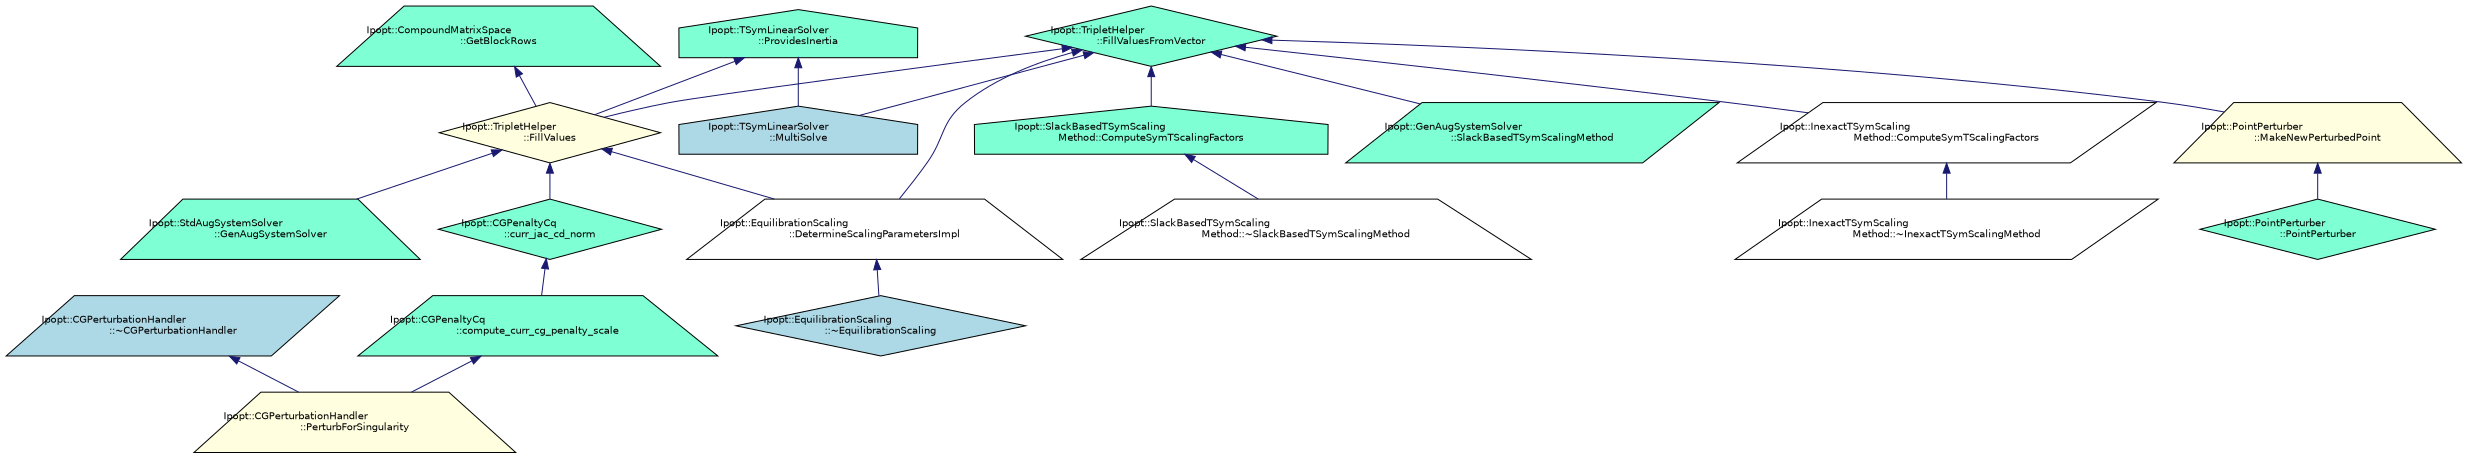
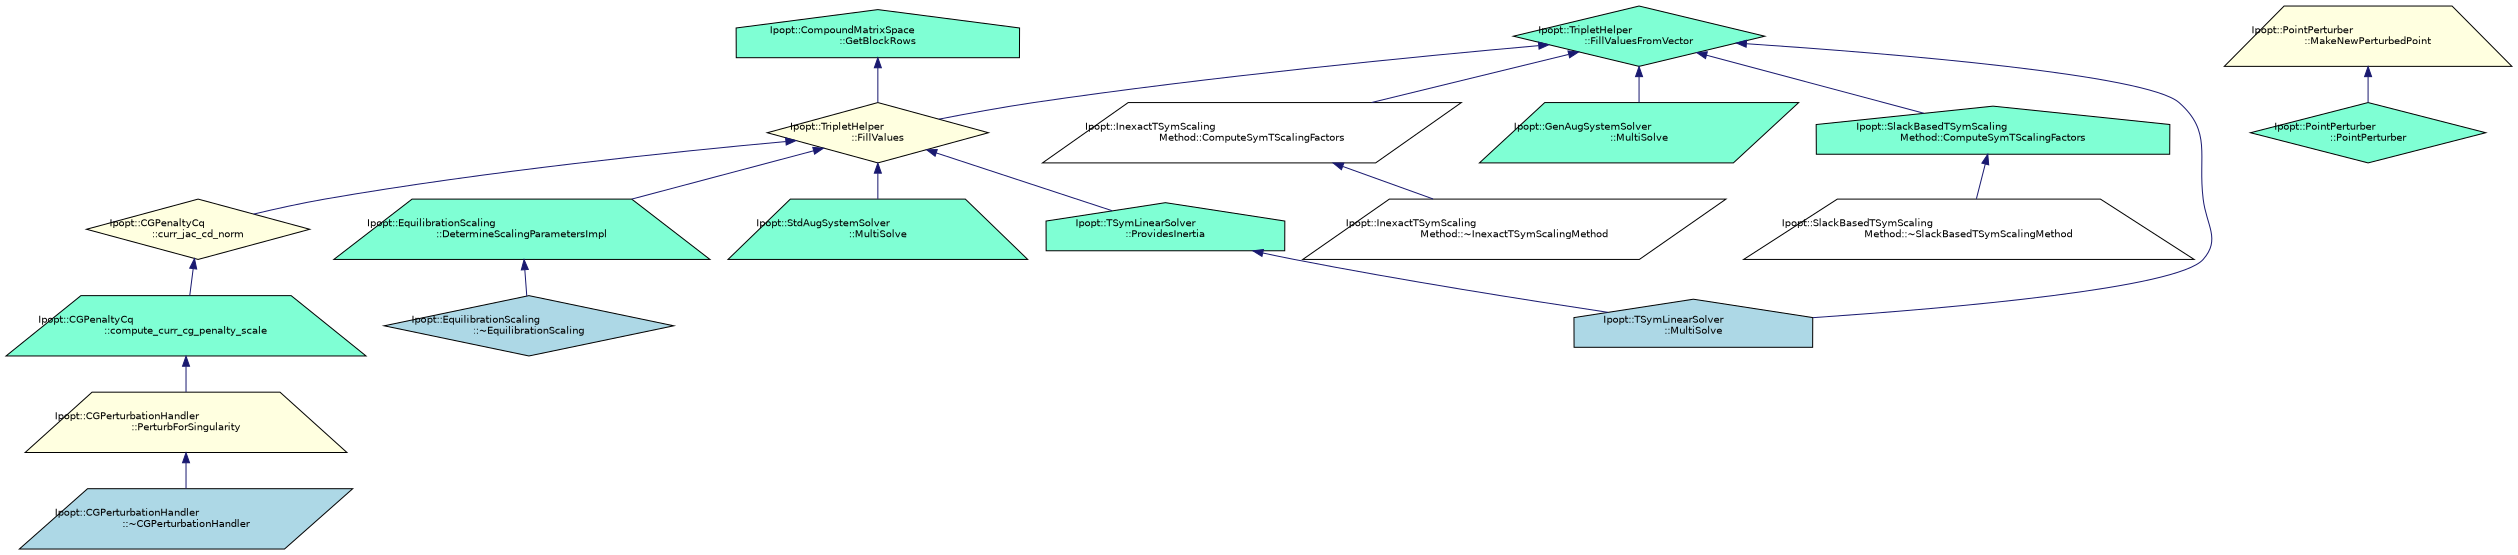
node "Ipopt::CompoundMatrixSpace ::GetBlockRows": shape trapezium -> house
edge "Ipopt::PointPerturber ::MakeNewPerturbedPoint" -> "Ipopt::TripletHelper ::FillValuesFromVector": removed
edge "Ipopt::TripletHelper ::FillValues" -> "Ipopt::TSymLinearSolver ::ProvidesInertia": reversed
edge "Ipopt::EquilibrationScaling ::DetermineScalingParametersImpl" -> "Ipopt::TripletHelper ::FillValuesFromVector": removed
node "Ipopt::GenAugSystemSolver ::SlackBasedTSymScalingMethod": label "Ipopt::GenAugSystemSolver ::SlackBasedTSymScalingMethod" -> "Ipopt::GenAugSystemSolver ::MultiSolve"
node "Ipopt::StdAugSystemSolver ::GenAugSystemSolver": label "Ipopt::StdAugSystemSolver ::GenAugSystemSolver" -> "Ipopt::StdAugSystemSolver ::MultiSolve"
node "Ipopt::CGPenaltyCq ::curr_jac_cd_norm": fillcolor aquamarine -> lightyellow
node "Ipopt::EquilibrationScaling ::DetermineScalingParametersImpl": fillcolor white -> aquamarine
edge "Ipopt::CGPerturbationHandler ::PerturbForSingularity" -> "Ipopt::CGPerturbationHandler ::~CGPerturbationHandler": reversed
